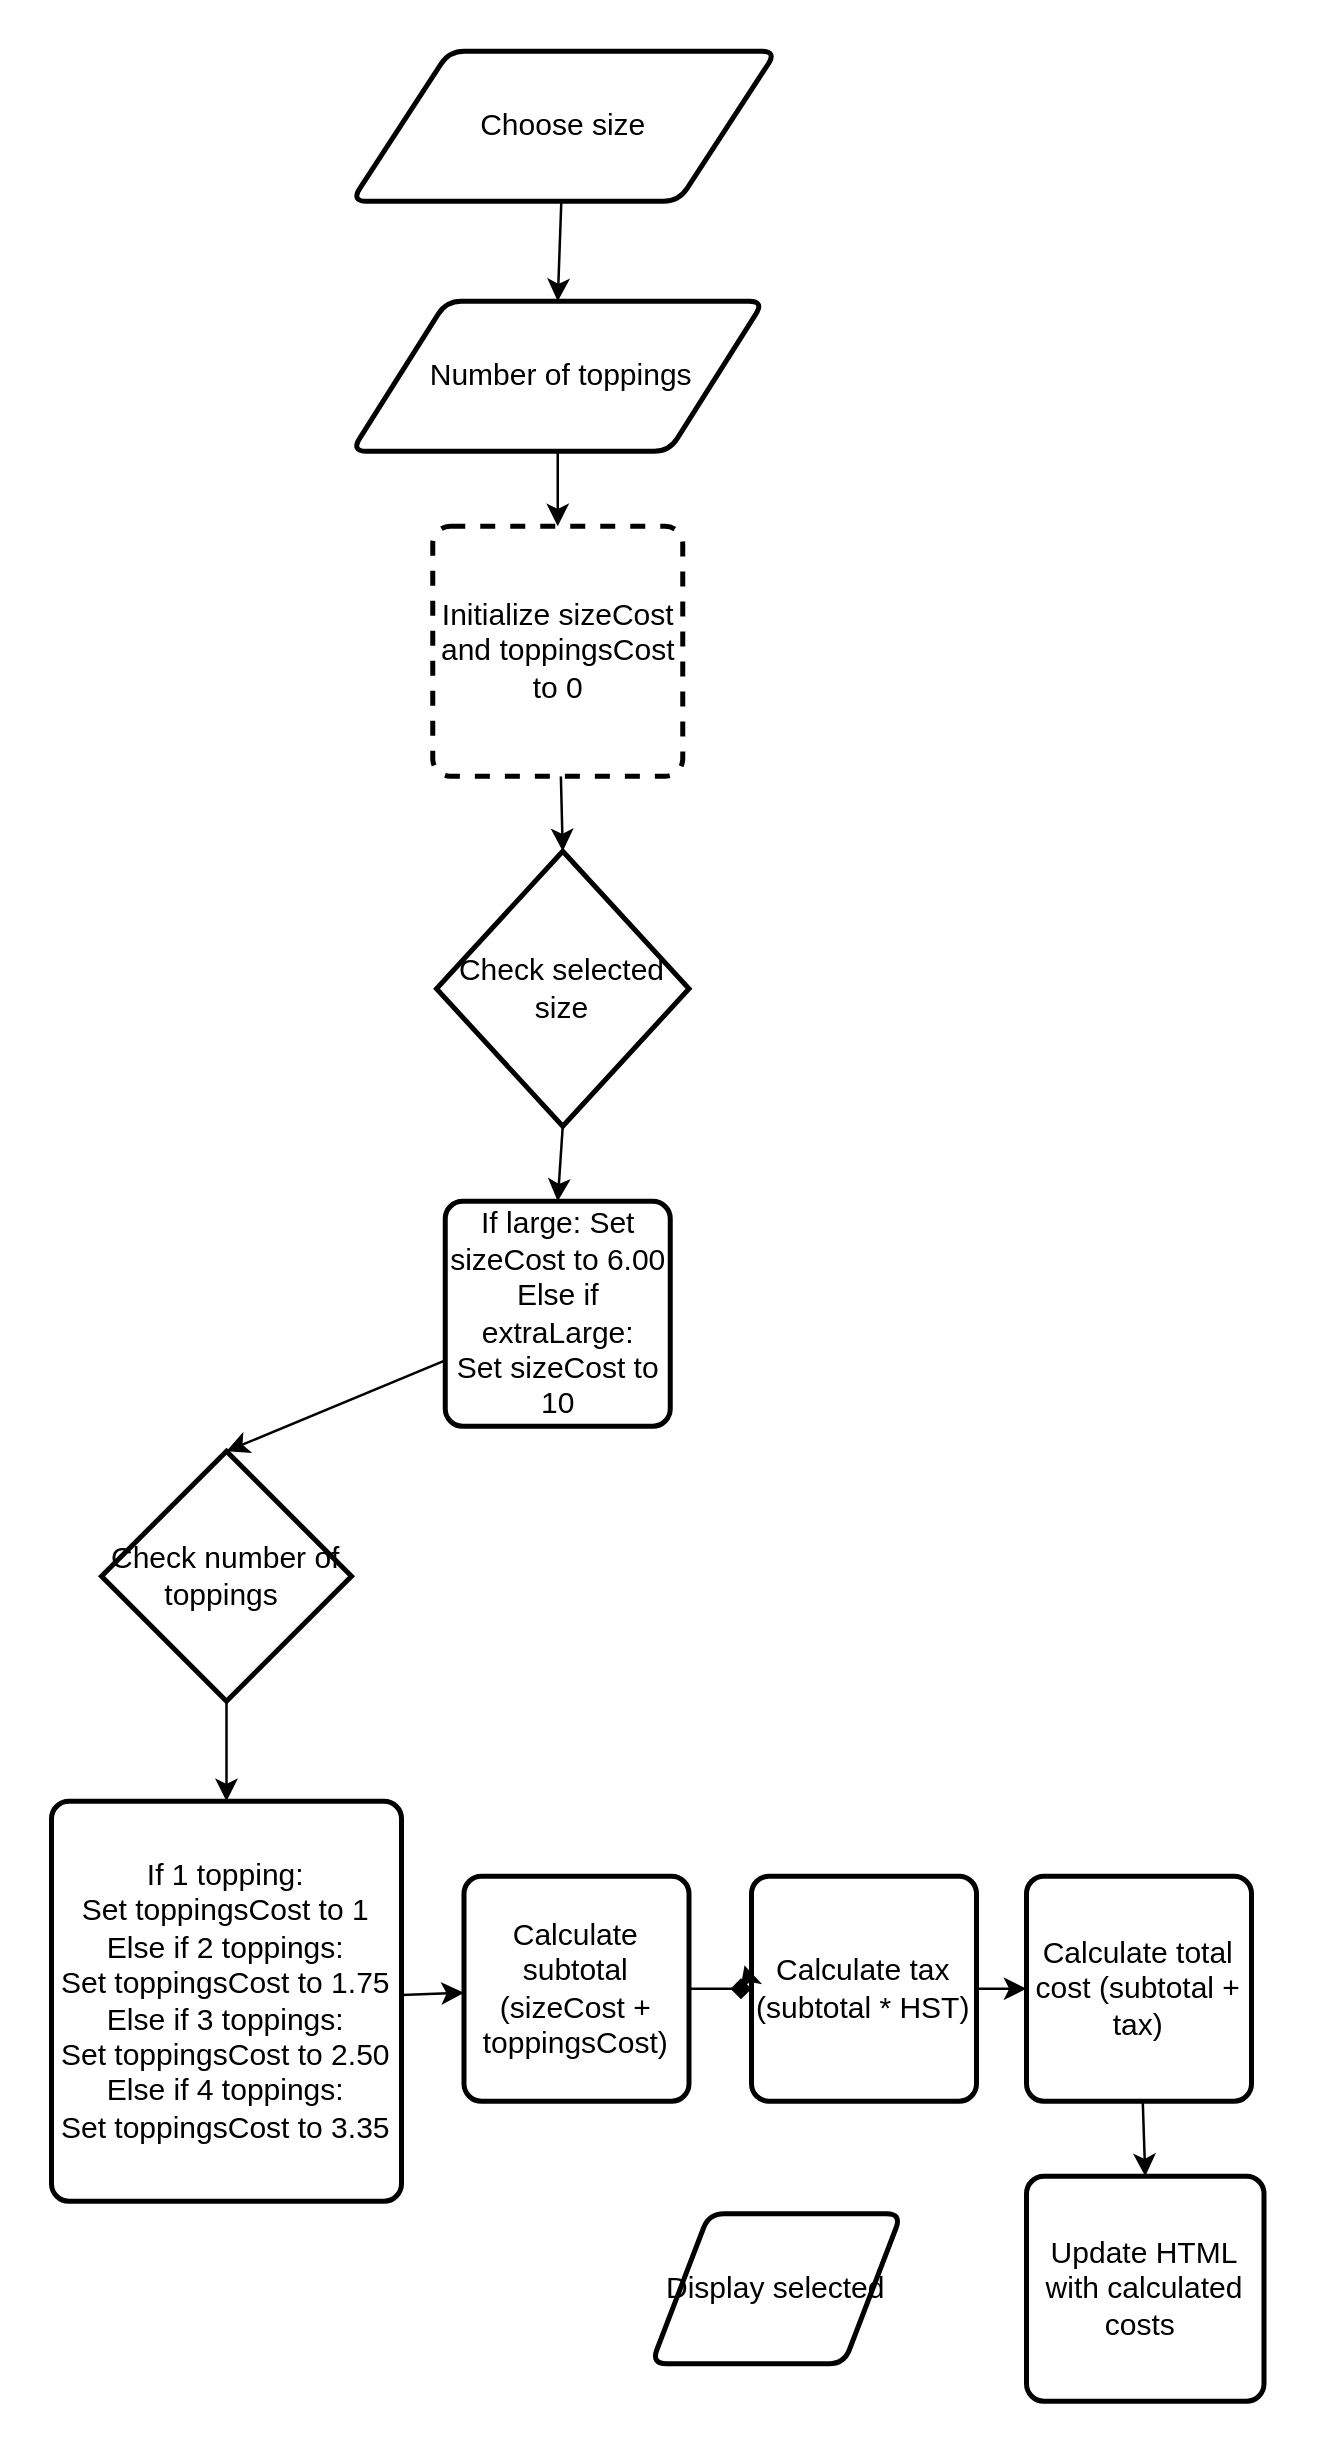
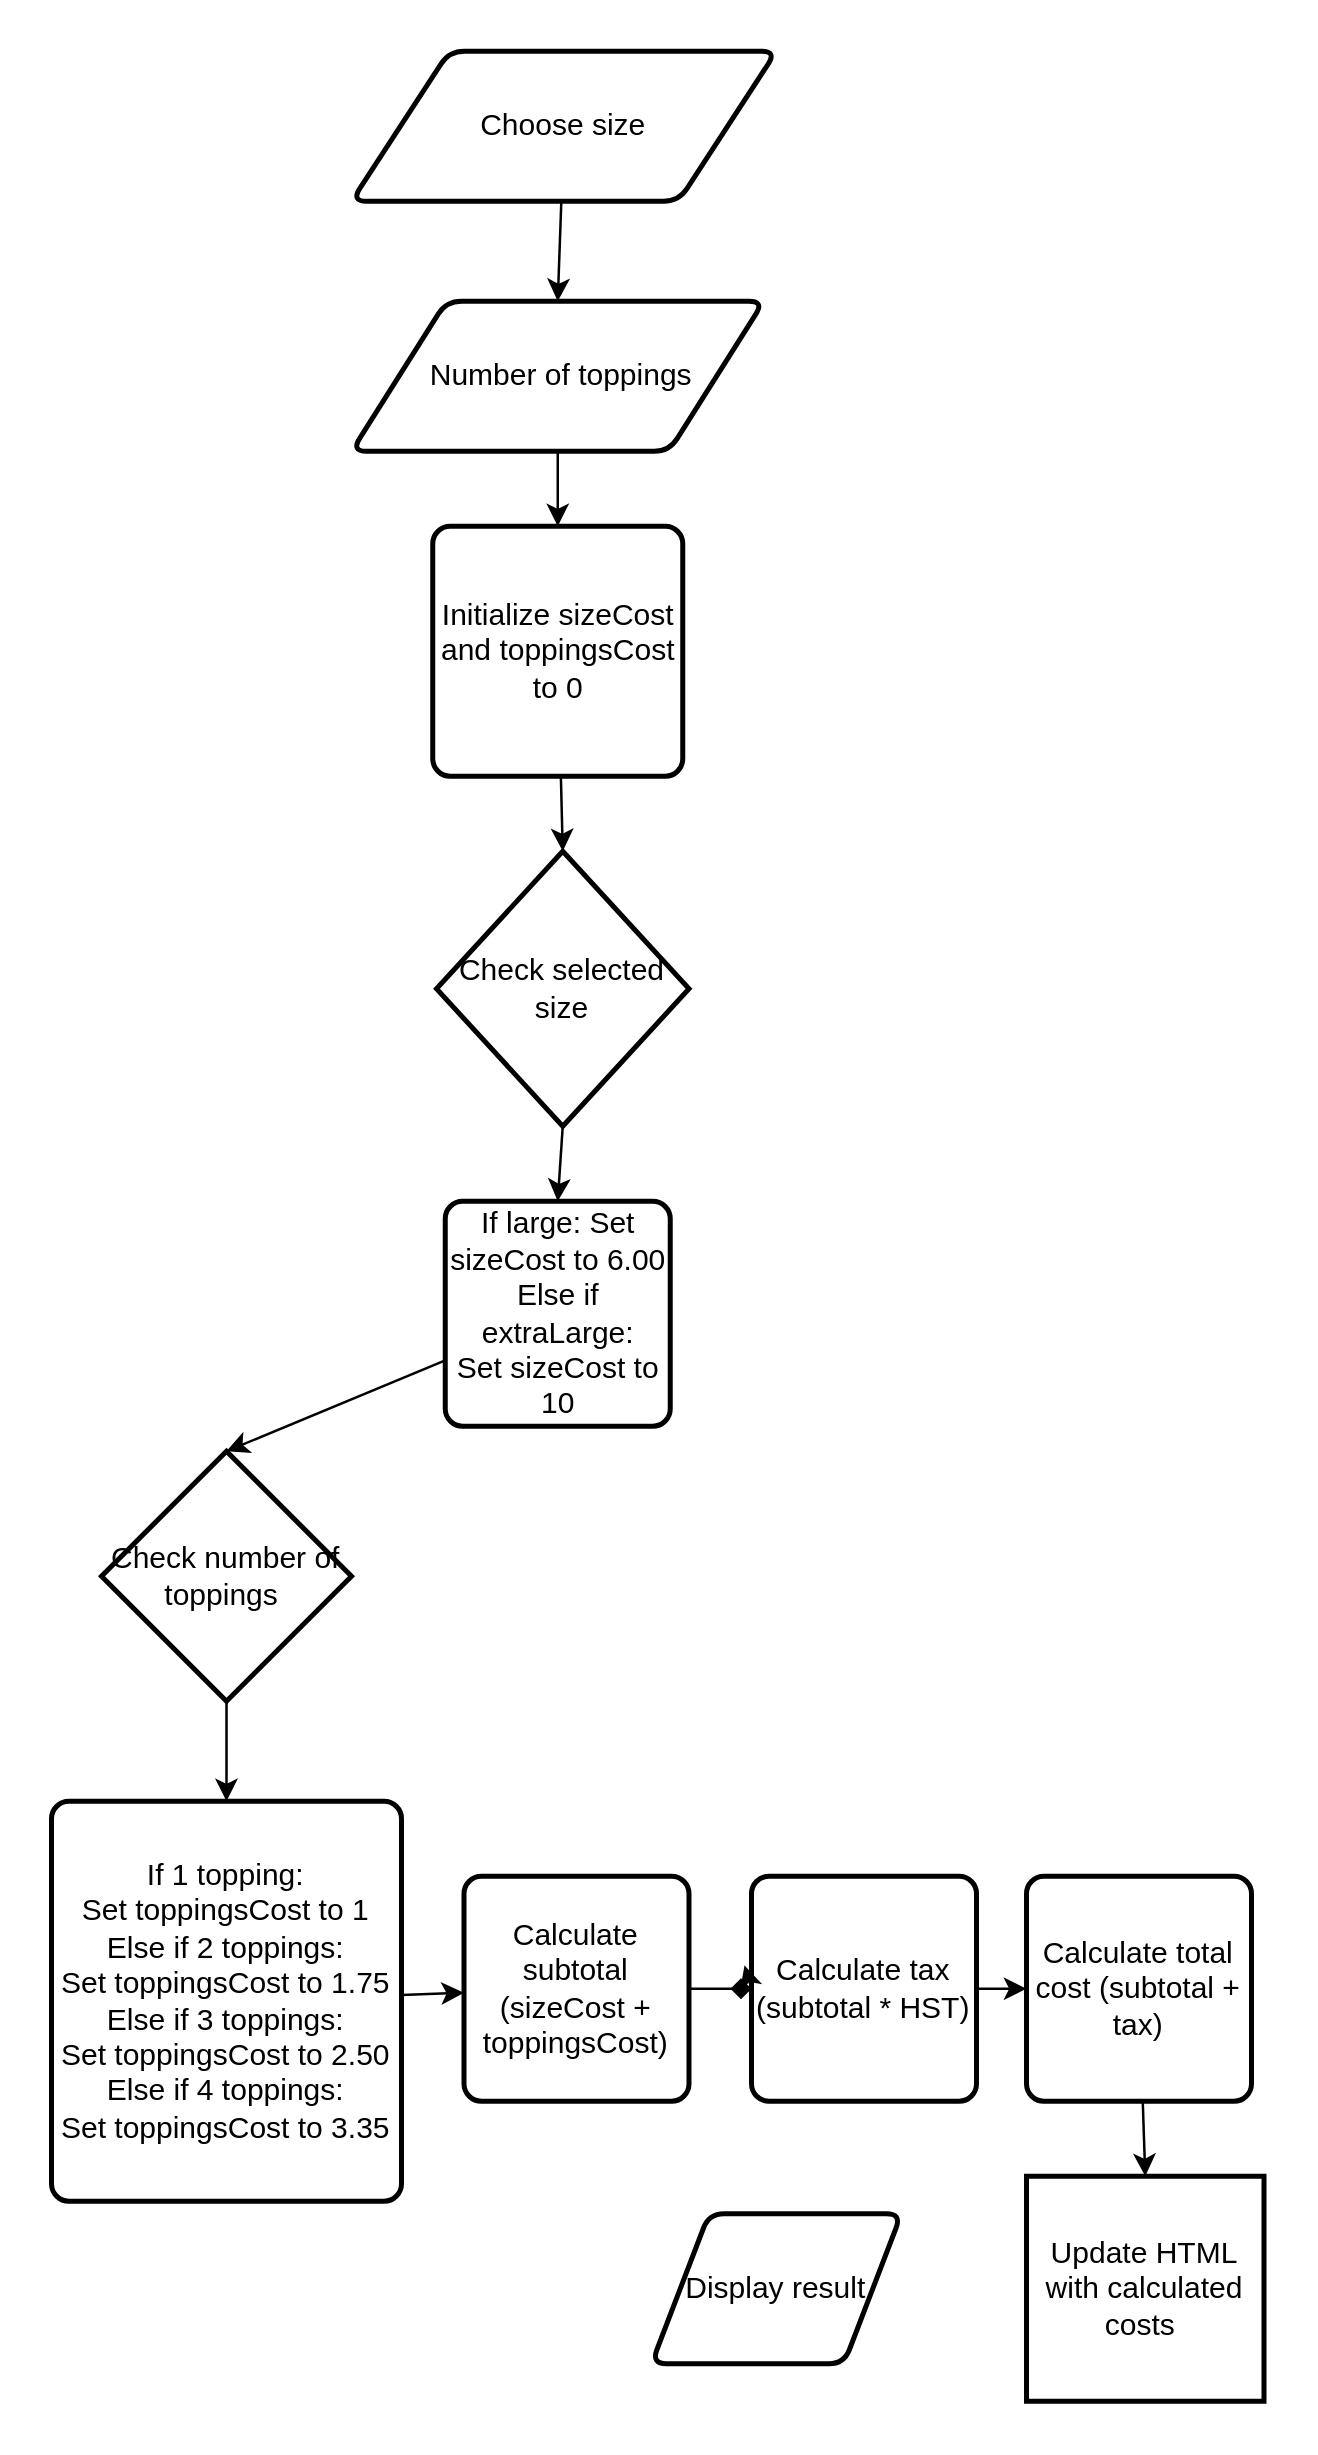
node "Initialize sizeCost and toppingsCost to 0": style dashed -> solid
node "Display selected": label "Display selected" -> "Display result"
node "Update HTML with calculated costs": shape rounded rectangle -> rectangle
